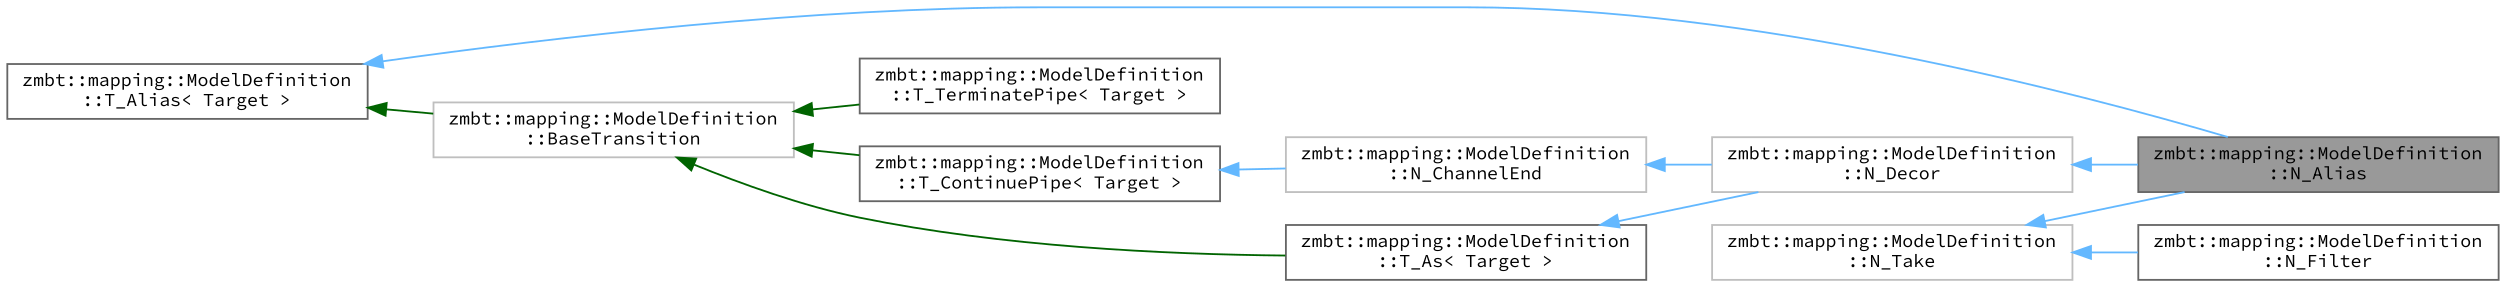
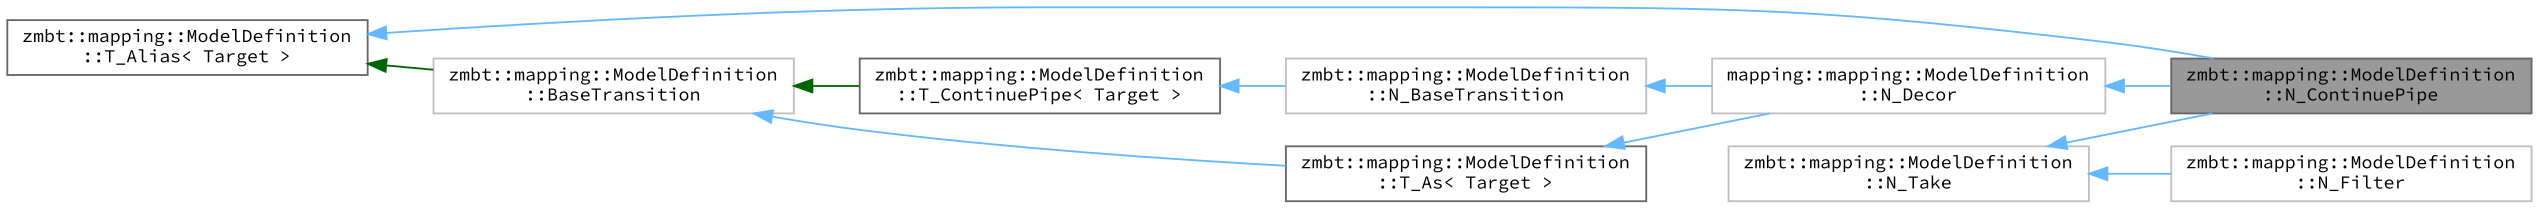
node "zmbt::mapping::ModelDefinition ::T_TerminatePipe< Target >": removed
node "zmbt::mapping::ModelDefinition ::N_ChannelEnd": label "zmbt::mapping::ModelDefinition ::N_ChannelEnd" -> "zmbt::mapping::ModelDefinition ::N_BaseTransition"
node "zmbt::mapping::ModelDefinition ::N_Decor": label "zmbt::mapping::ModelDefinition ::N_Decor" -> "mapping::mapping::ModelDefinition ::N_Decor"
node "zmbt::mapping::ModelDefinition ::N_Alias": label "zmbt::mapping::ModelDefinition ::N_Alias" -> "zmbt::mapping::ModelDefinition ::N_ContinuePipe"
edge "zmbt::mapping::ModelDefinition ::T_As< Target >" -> "zmbt::mapping::ModelDefinition ::BaseTransition": color darkgreen -> steelblue1
node "zmbt::mapping::ModelDefinition ::N_Filter": color gray40 -> grey75
